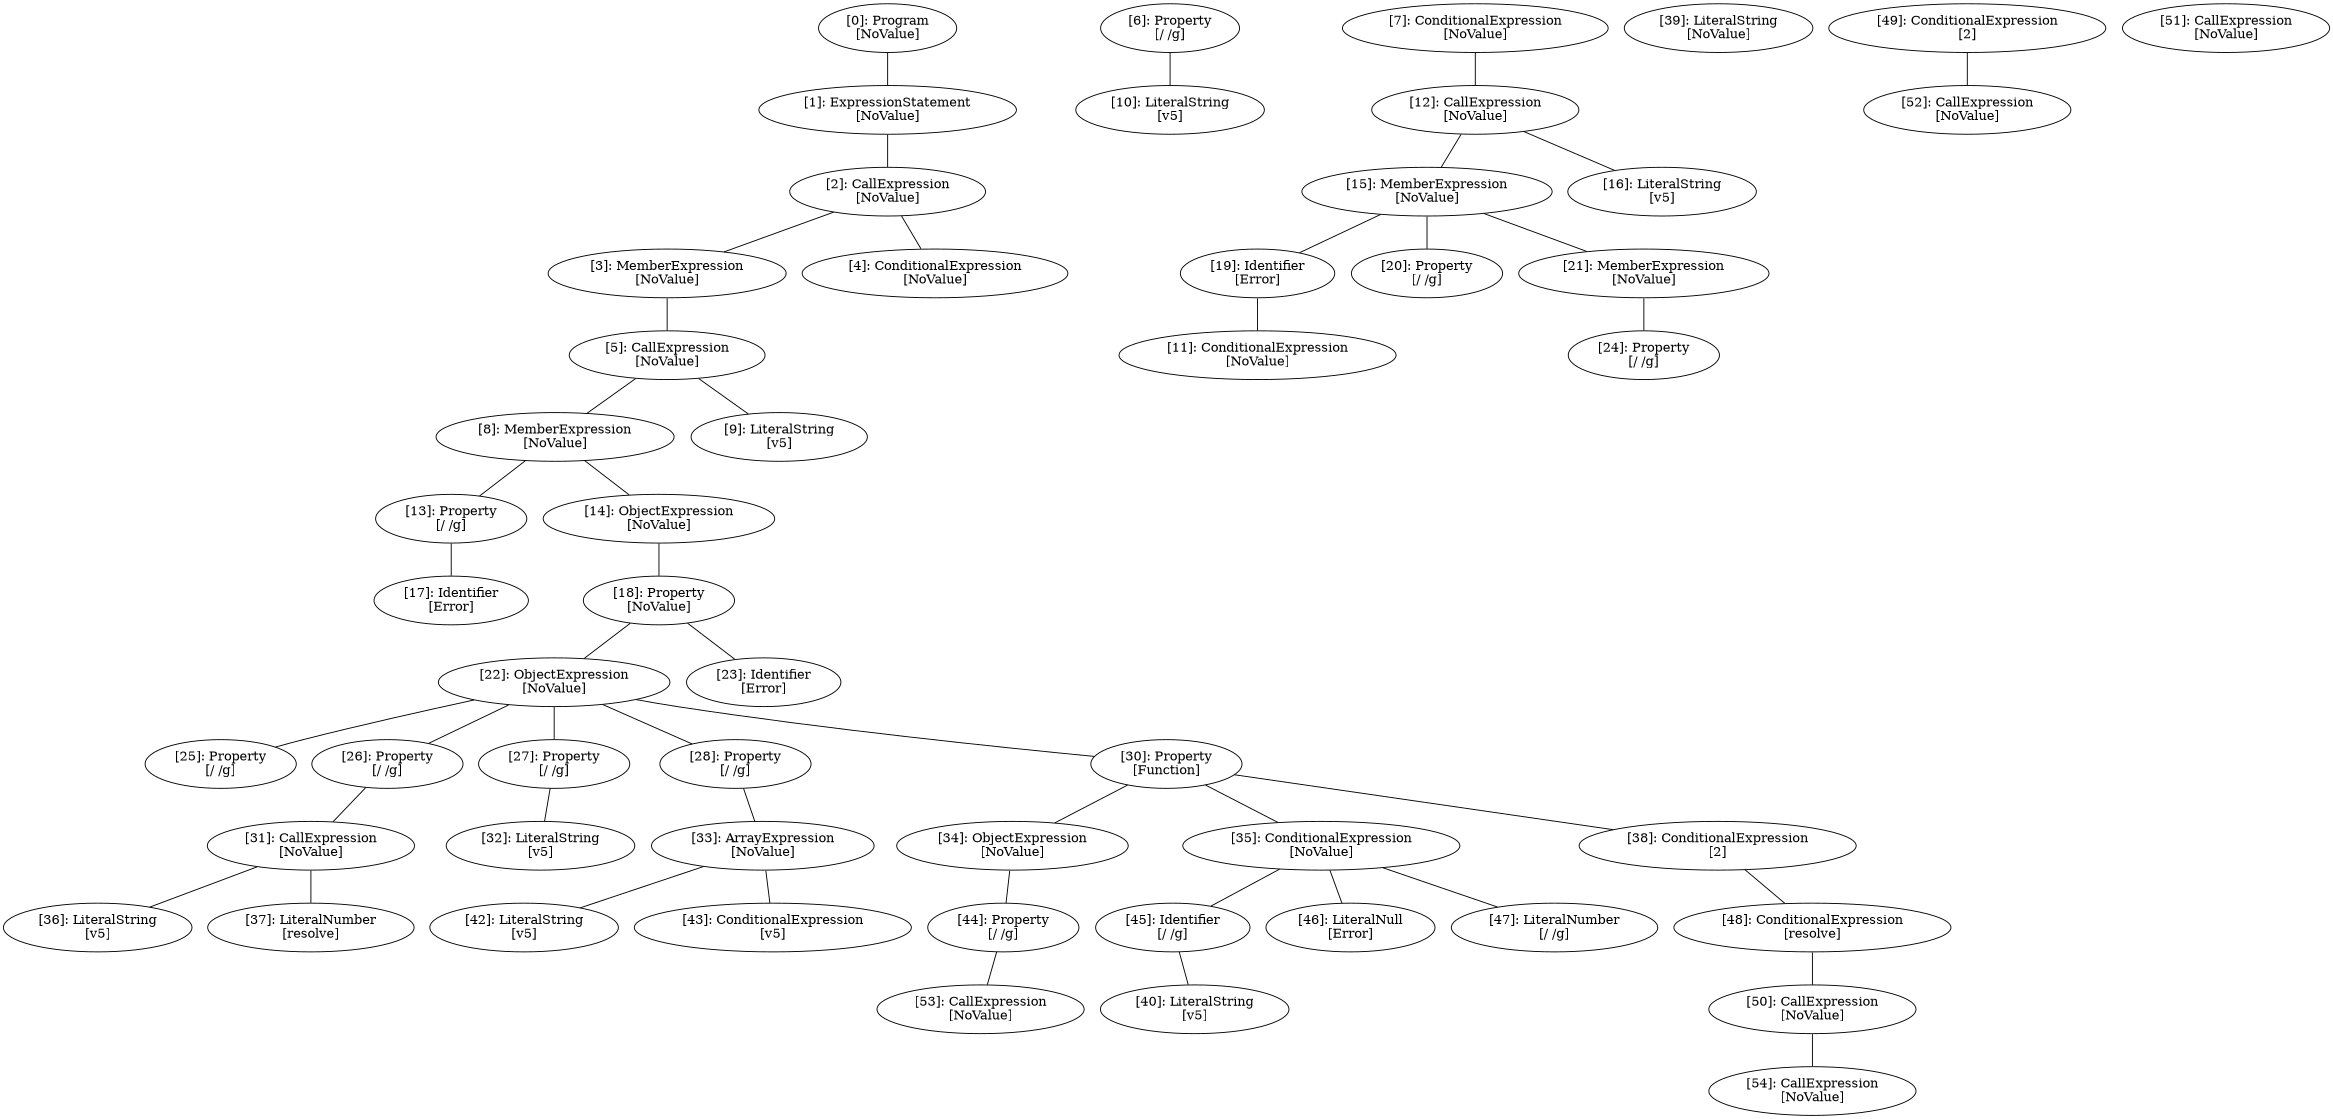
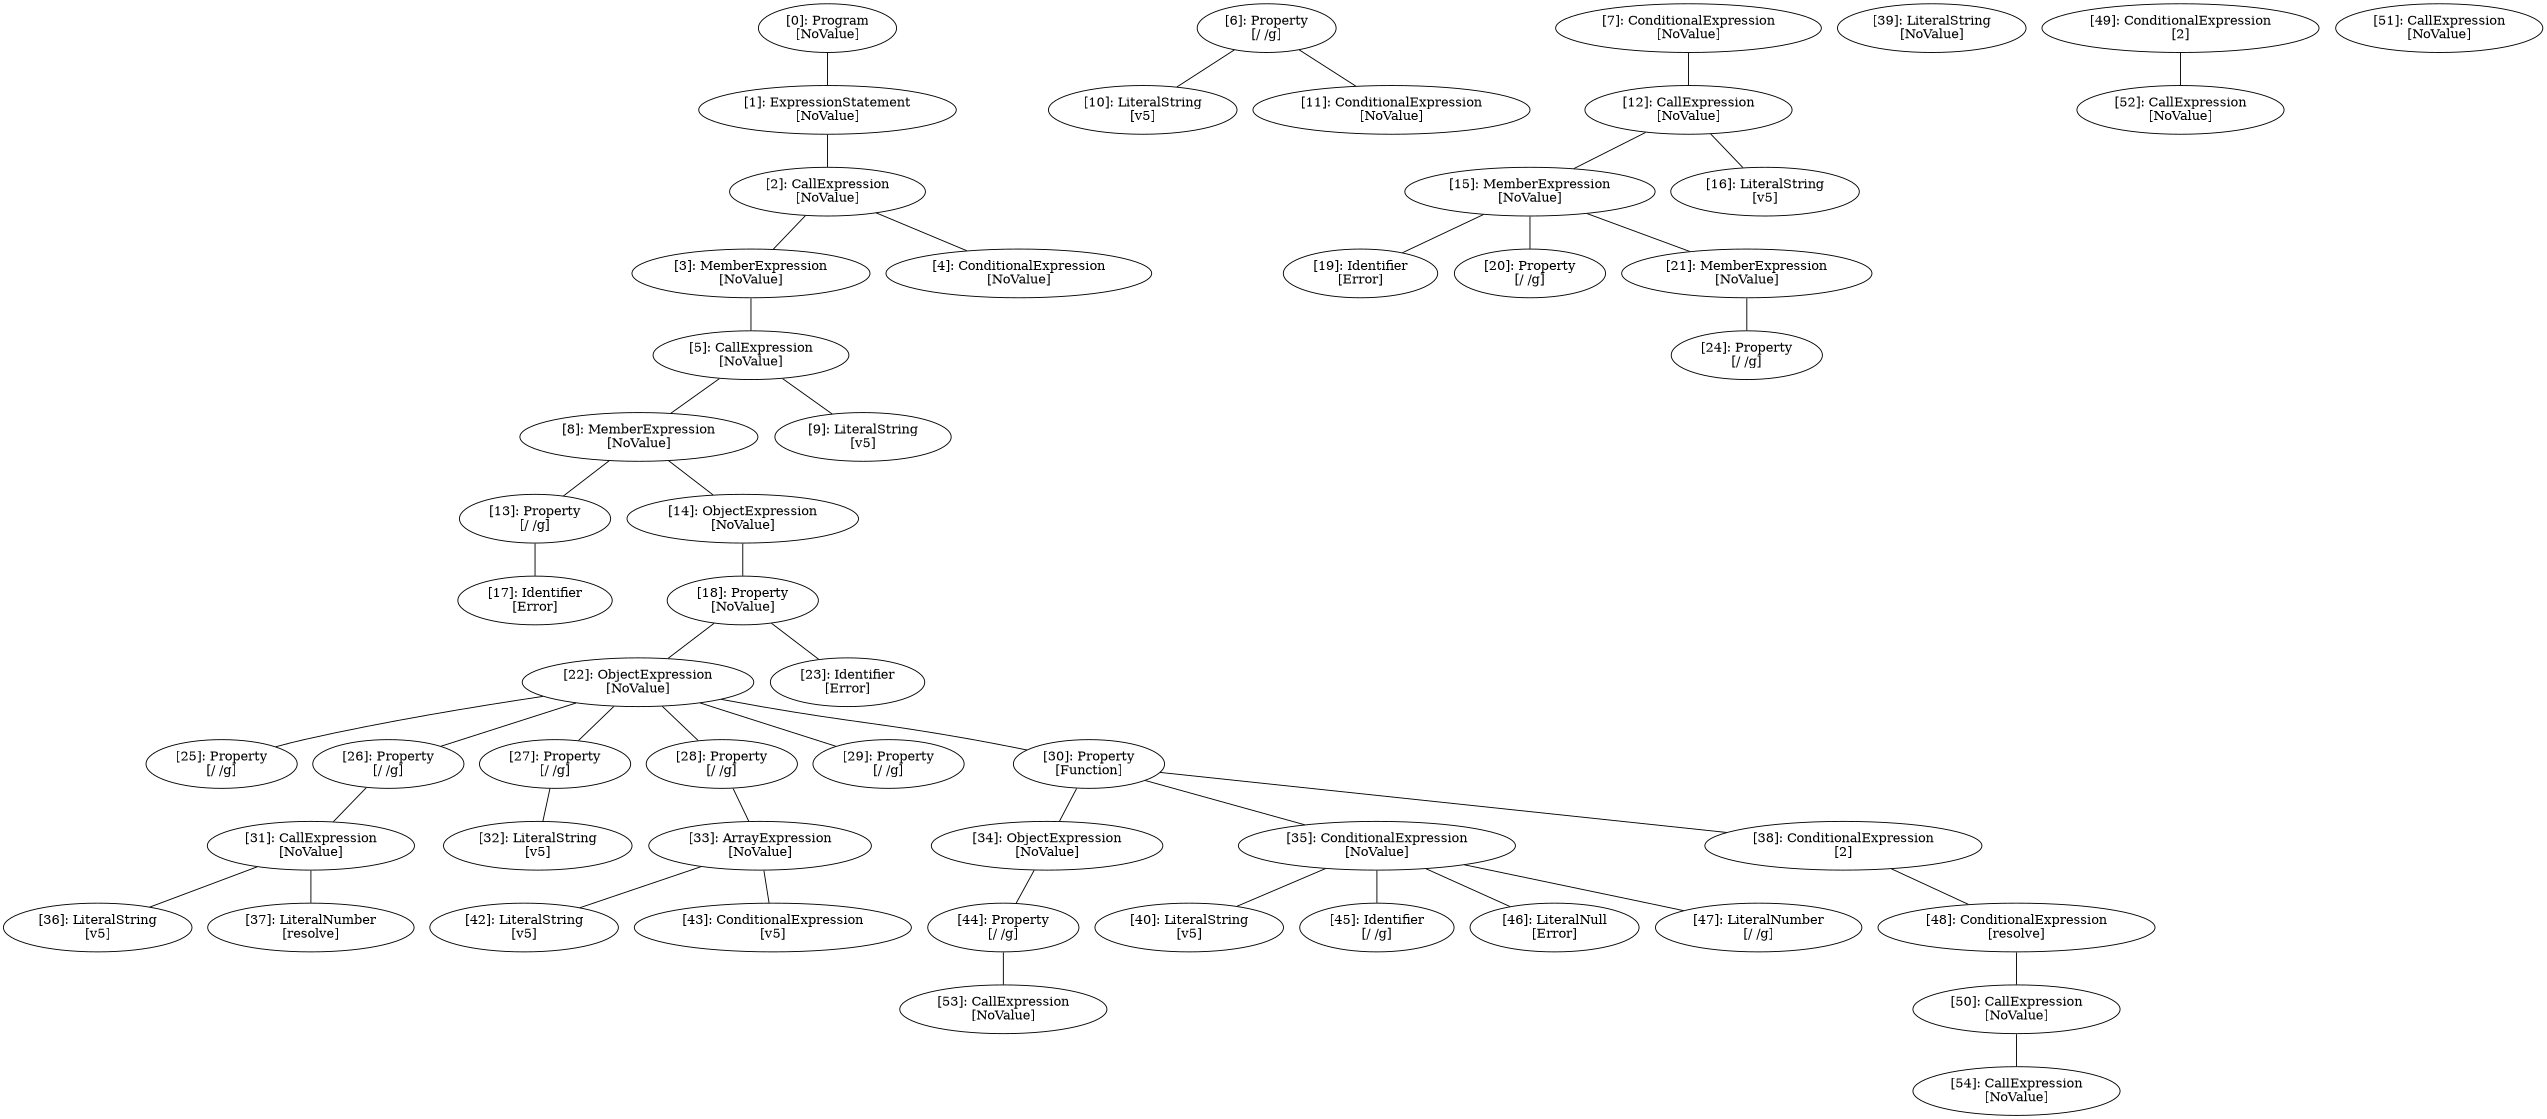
edge "[19]: Identifier [Error]" -- "[11]: ConditionalExpression [NoValue]": now "[6]: Property [/ /g]" -- "[11]: ConditionalExpression [NoValue]"
node "[29]: Property [/ /g]": added
edge "[45]: Identifier [/ /g]" -- "[40]: LiteralString [v5]": now "[35]: ConditionalExpression [NoValue]" -- "[40]: LiteralString [v5]"
